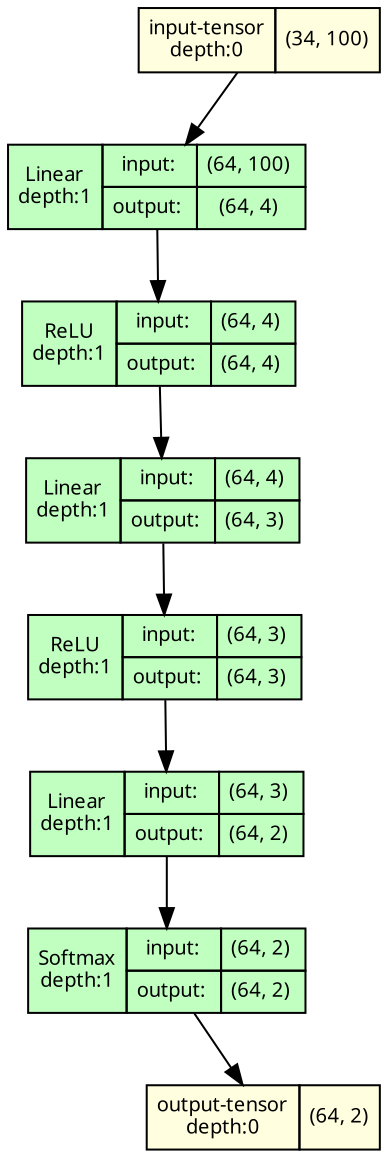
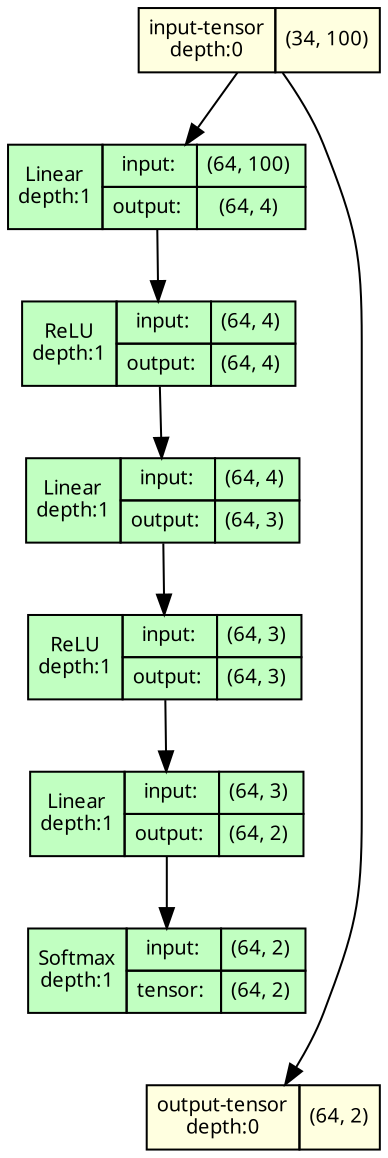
node "Softmax": text "output:" -> "tensor:"
edge "Softmax" -> "output-tensor": now "input-tensor" -> "output-tensor"
